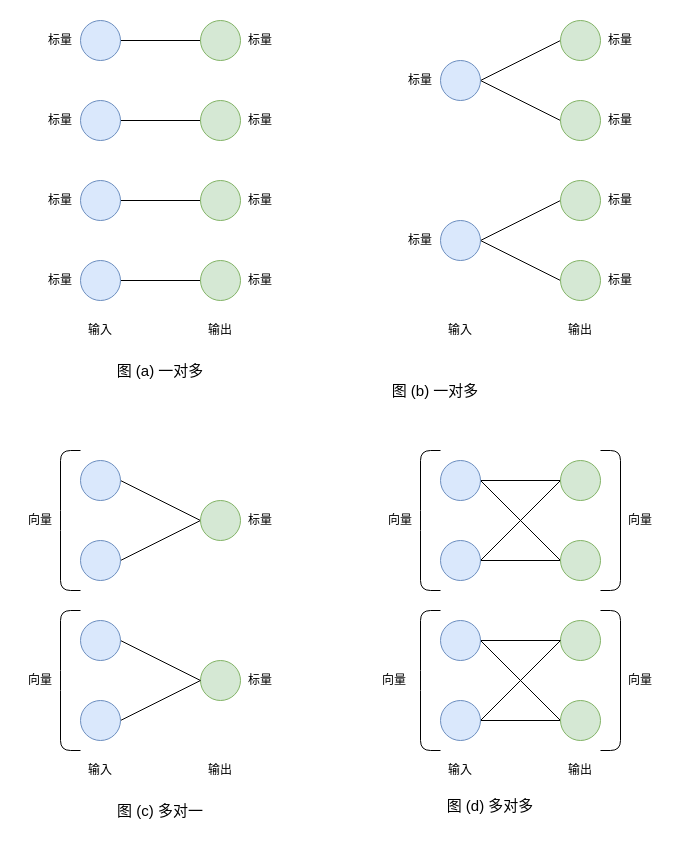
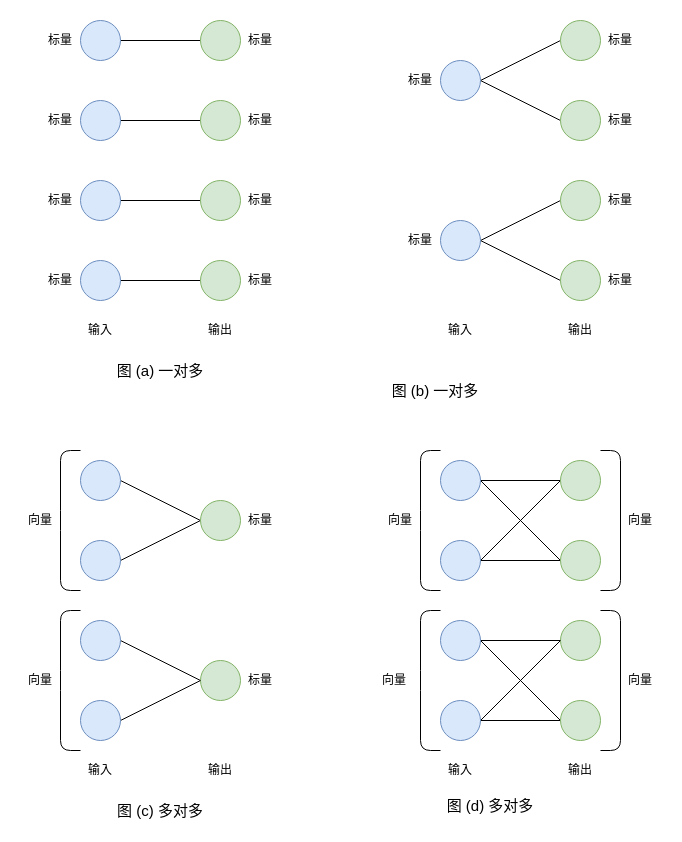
node "图 (c) 多对一": label "图 (c) 多对一" -> "图 (c) 多对多"
